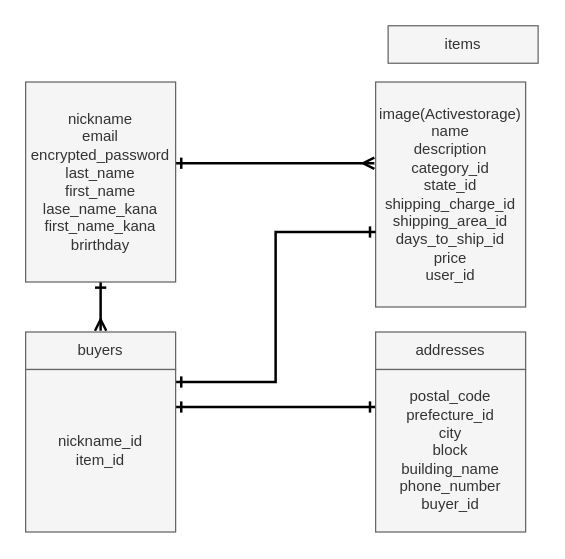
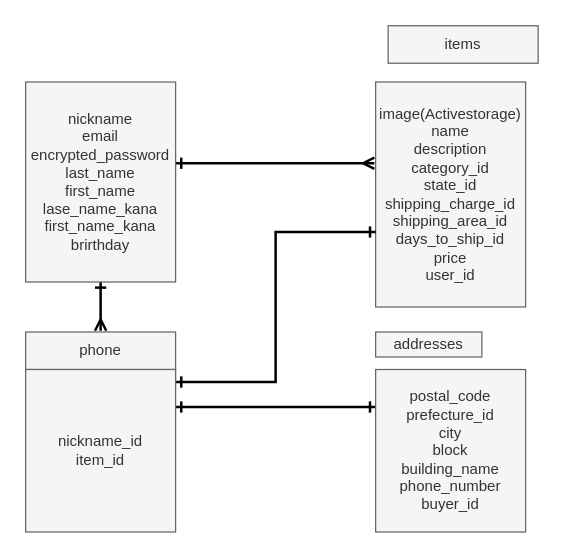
node "buyers": label "buyers" -> "phone"
node "addresses": size 150x38 -> 106x25
